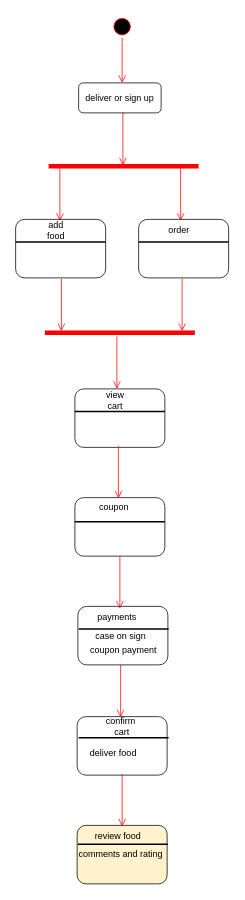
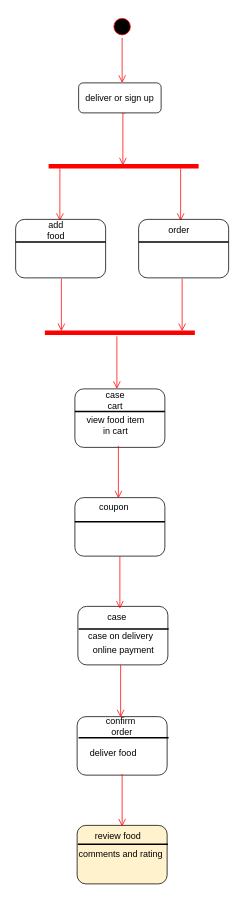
node "view cart": label "view cart" -> "case cart"
node "view food item in cart": added
node "payments": label "payments" -> "case"
node "case on sign": label "case on sign" -> "case on delivery"
node "coupon payment": label "coupon payment" -> "online payment"
node "confirm cart": label "confirm cart" -> "confirm order"
